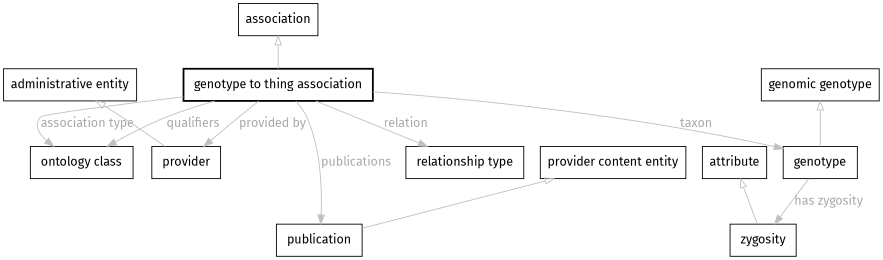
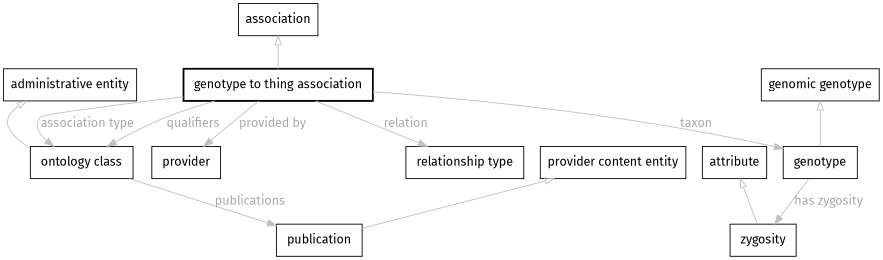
edge "provider" -> "administrative entity": now "ontology class" -> "administrative entity"
edge "genotype to thing association" -> "publication": now "ontology class" -> "publication"
